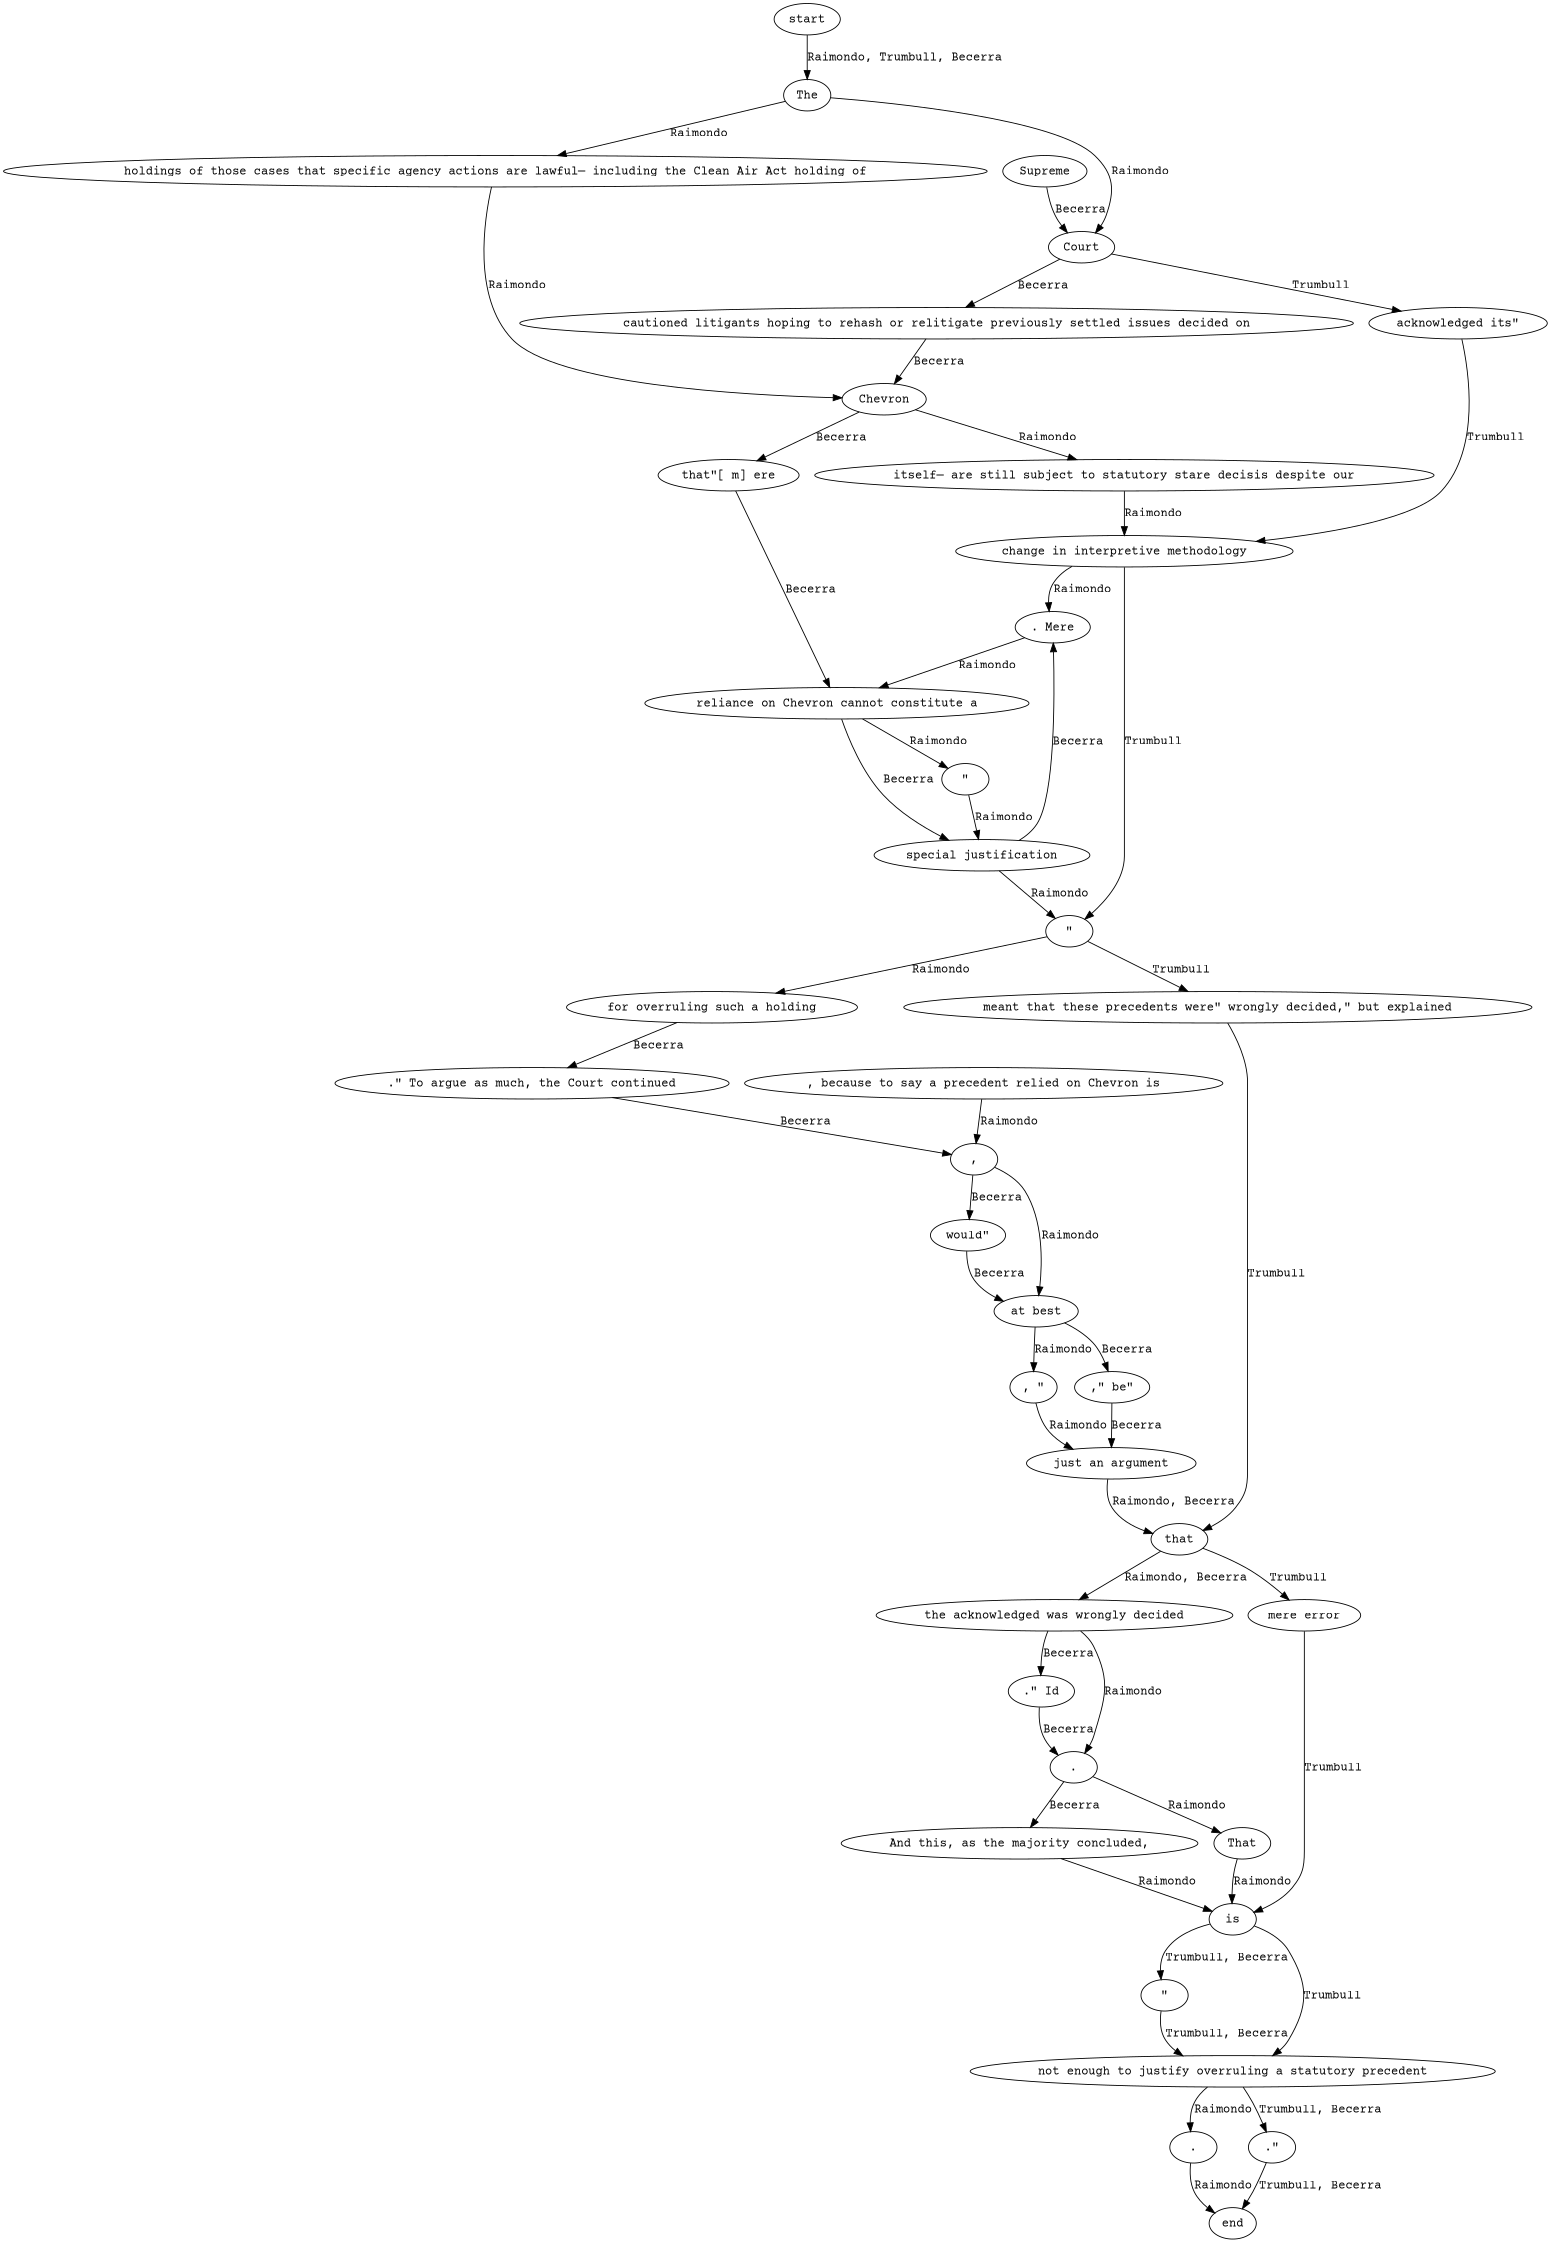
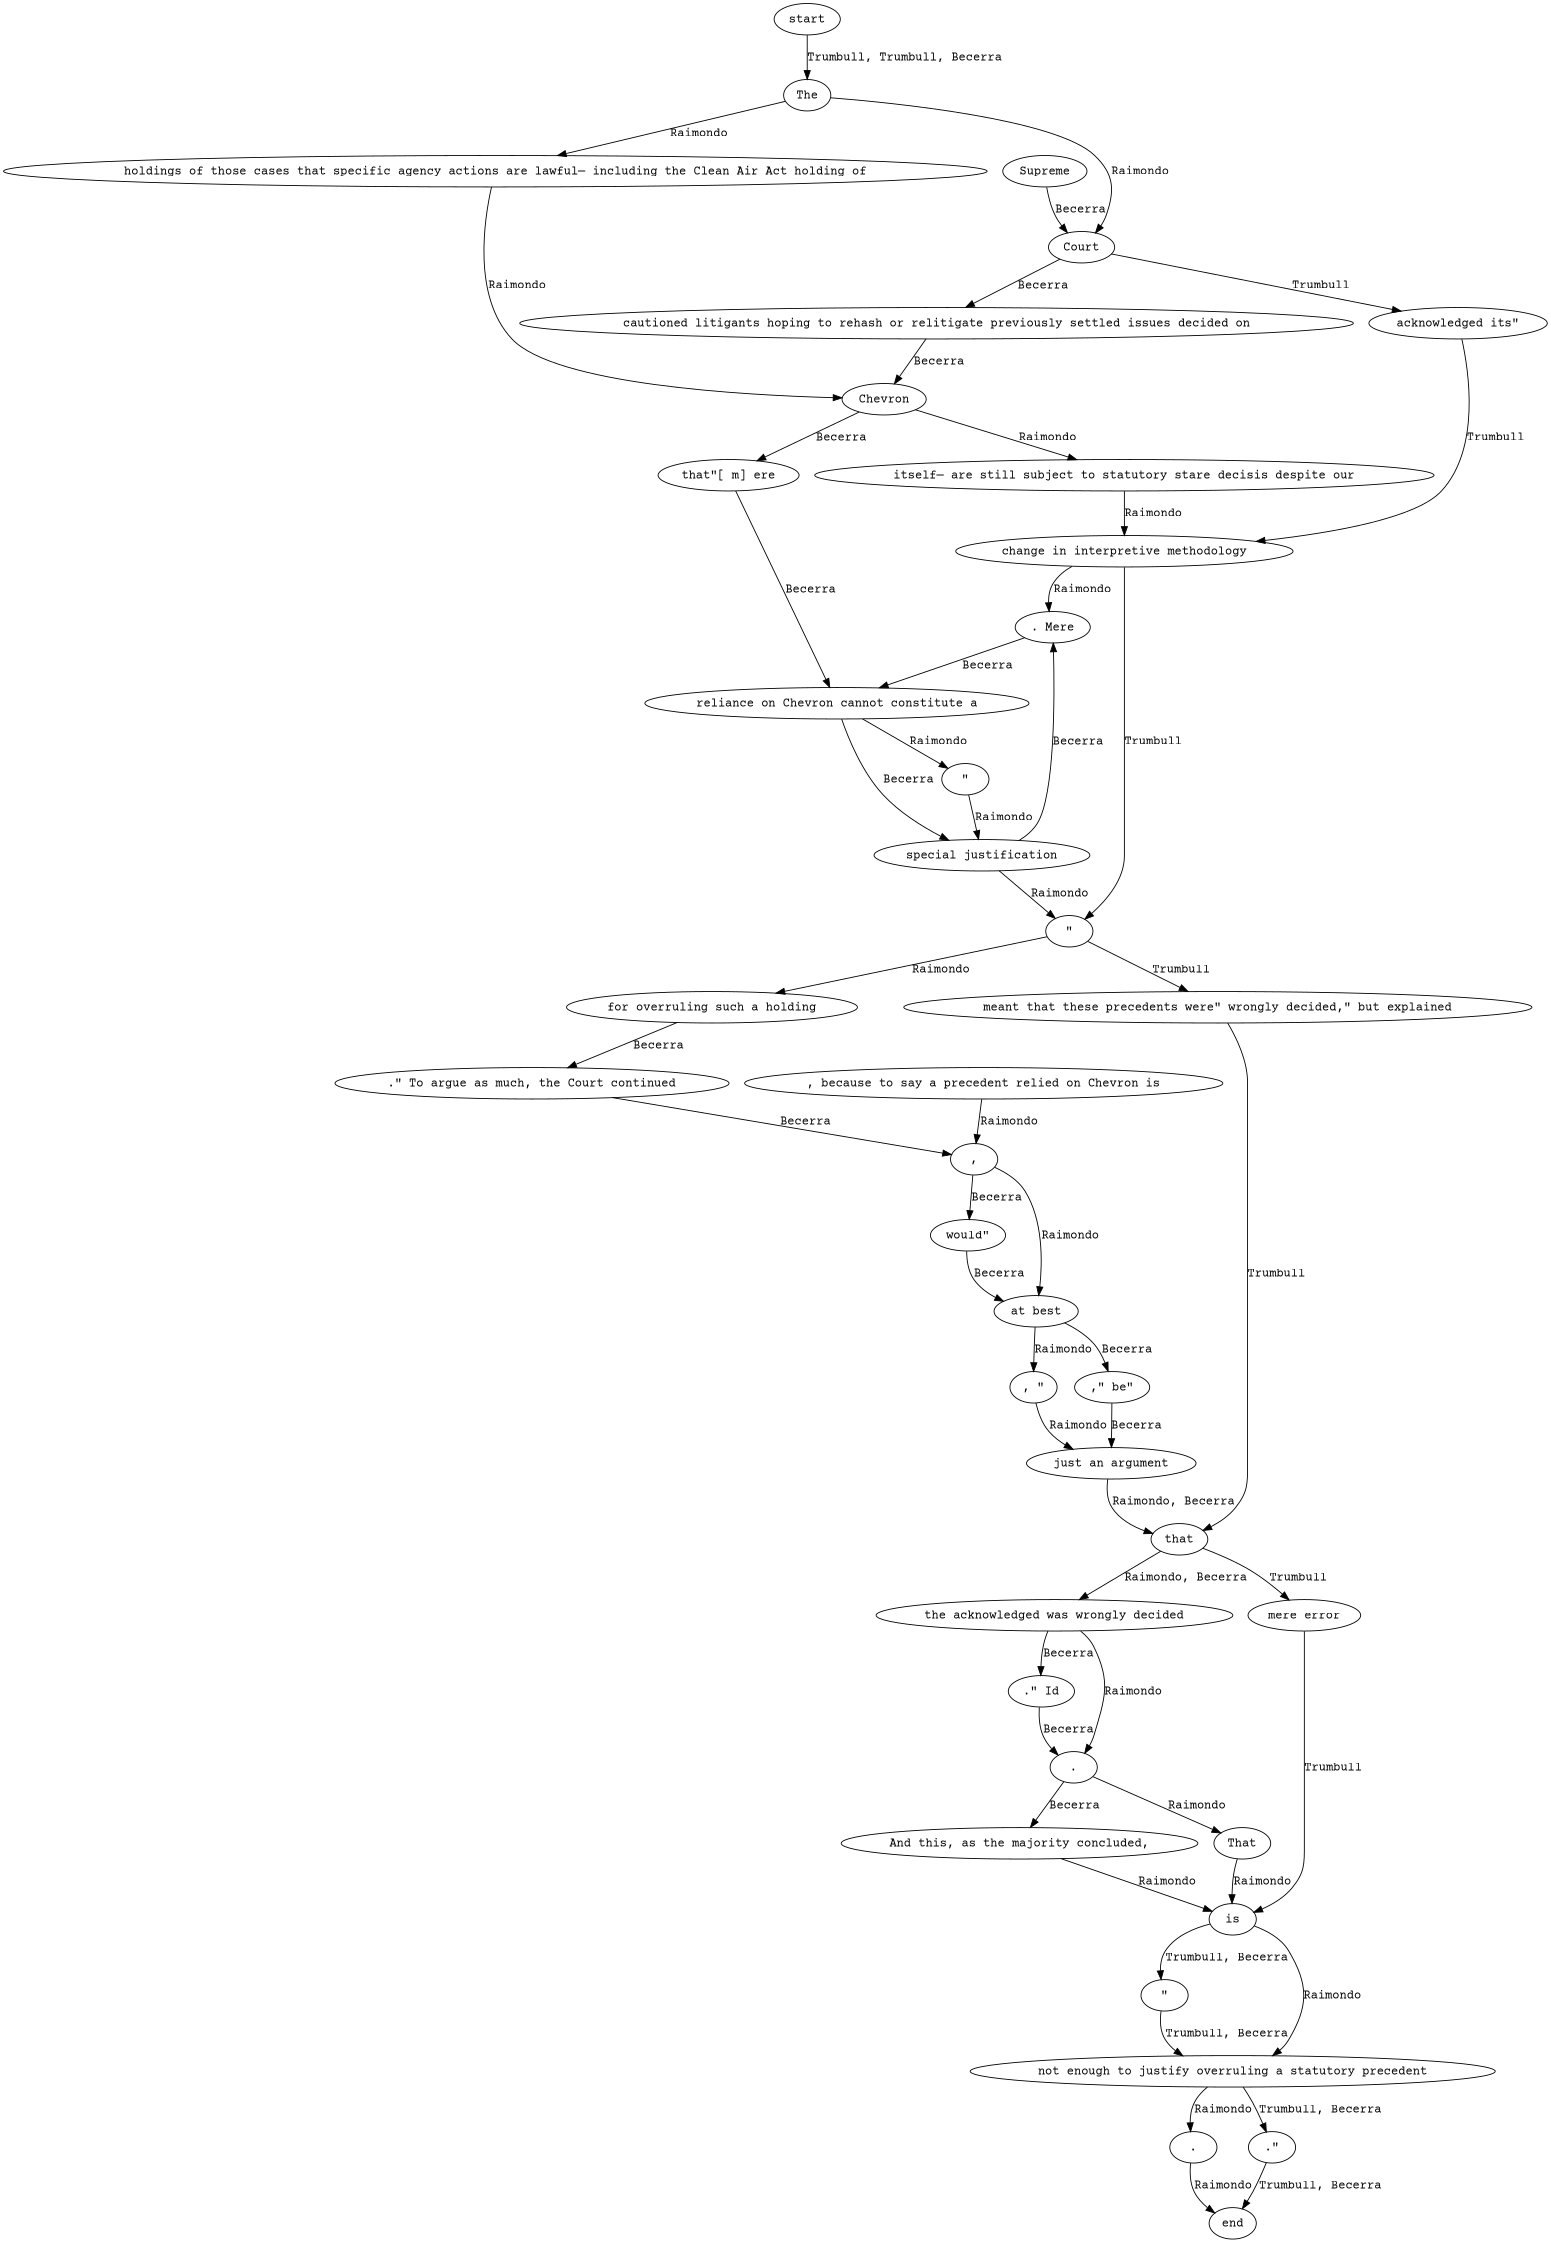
edge "start" -> "The": label "Raimondo, Trumbull, Becerra" -> "Trumbull, Trumbull, Becerra"
edge ". Mere" -> "reliance on Chevron cannot constitute a": label "Raimondo" -> "Becerra"
edge "is" -> "not enough to justify overruling a statutory precedent": label "Trumbull" -> "Raimondo"
